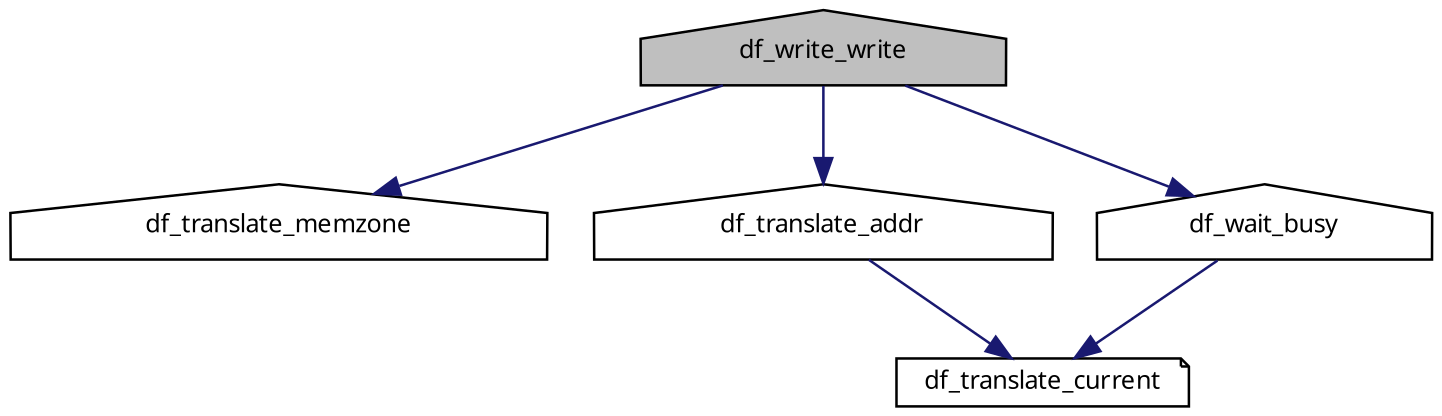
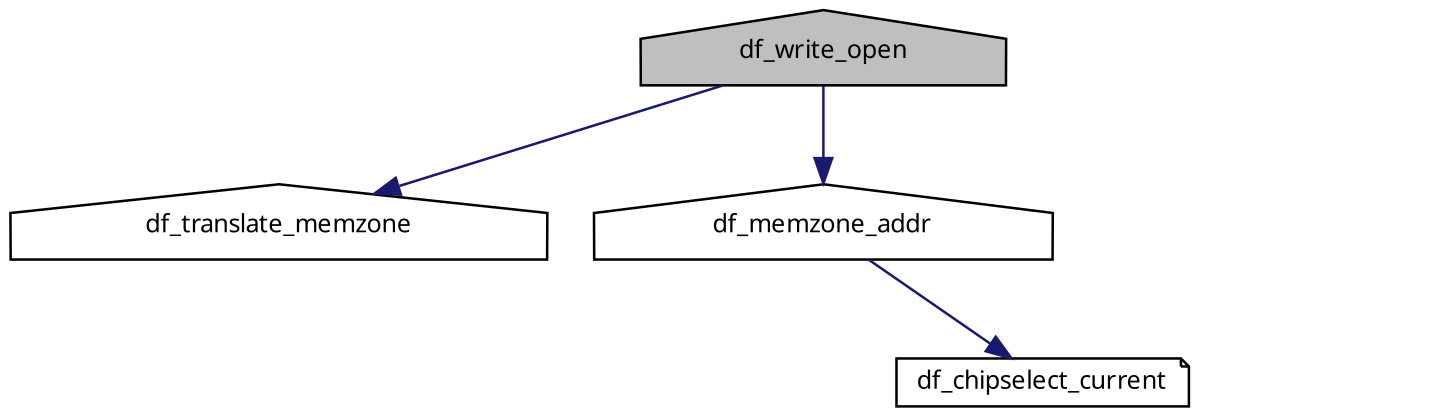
node "df_write_write": label "df_write_write" -> "df_write_open"
node "df_translate_addr": label "df_translate_addr" -> "df_memzone_addr"
node "df_wait_busy": removed
node "df_translate_current": label "df_translate_current" -> "df_chipselect_current"
